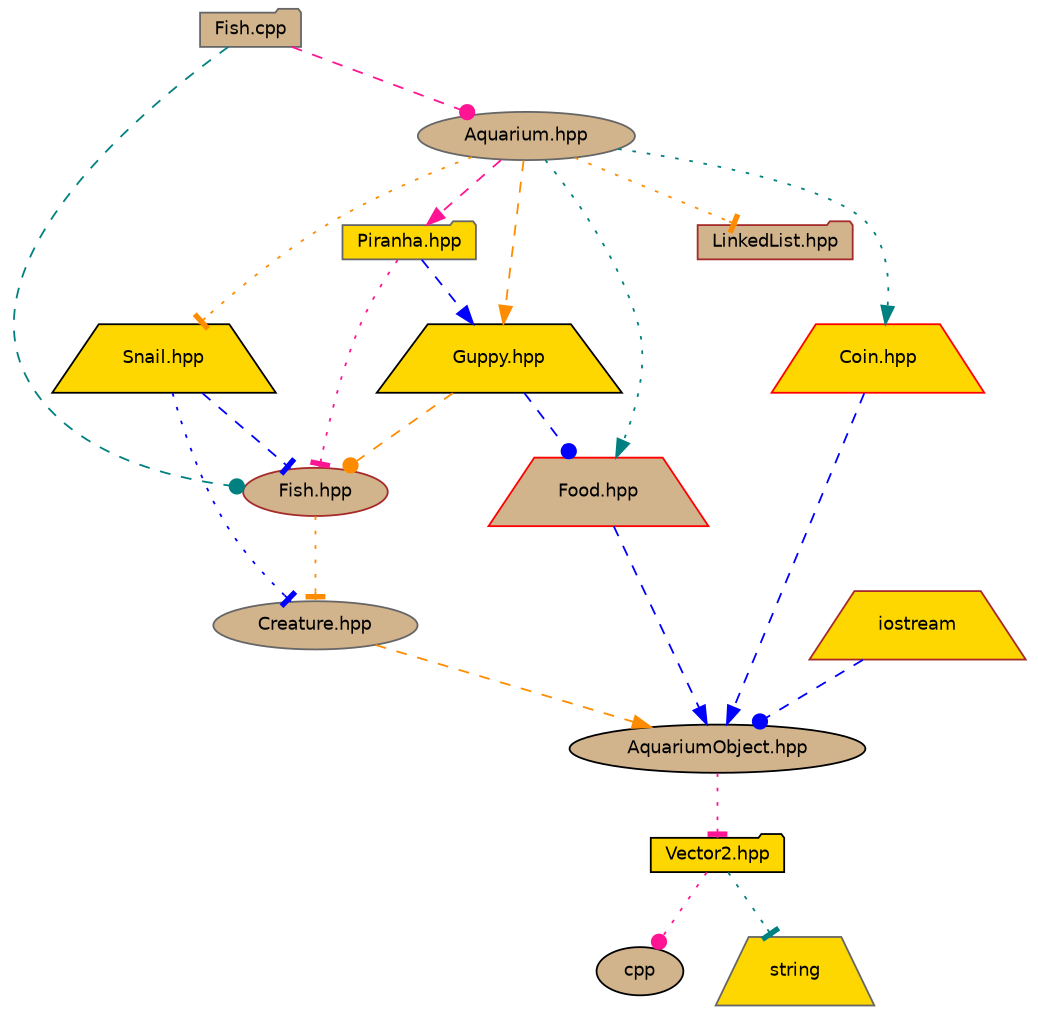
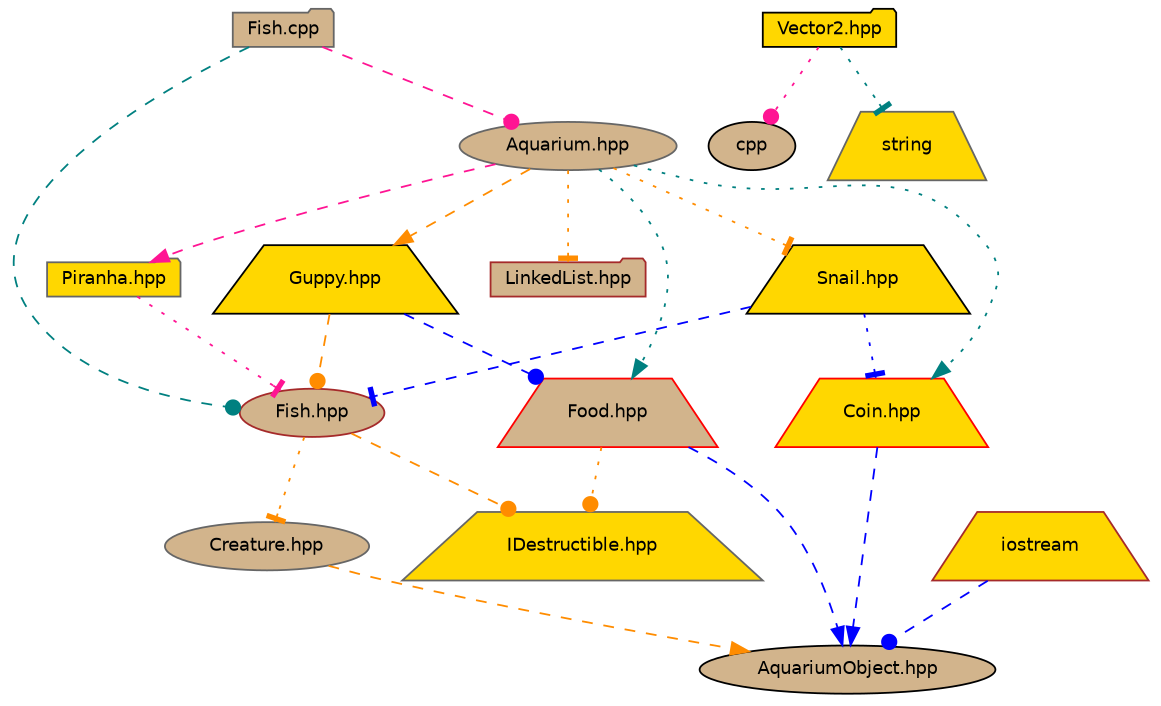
edge "Piranha.hpp" -> "Guppy.hpp": removed
edge "Snail.hpp" -> "Creature.hpp": now "Snail.hpp" -> "Coin.hpp"
node "IDestructible.hpp": added
edge "AquariumObject.hpp" -> "Vector2.hpp": removed
